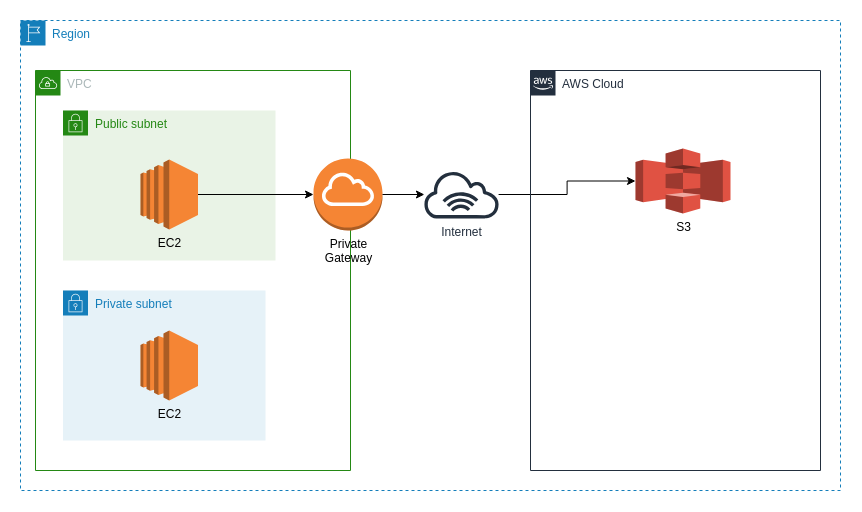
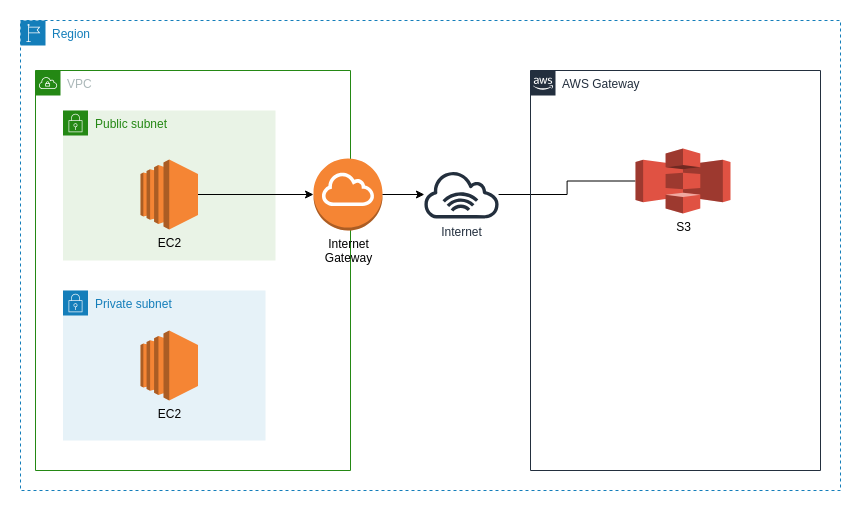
node "AWS Cloud": label "AWS Cloud" -> "AWS Gateway"
edge "Internet" -> "S3": arrowhead classic -> none
node "Private Gateway": label "Private Gateway" -> "Internet Gateway"
